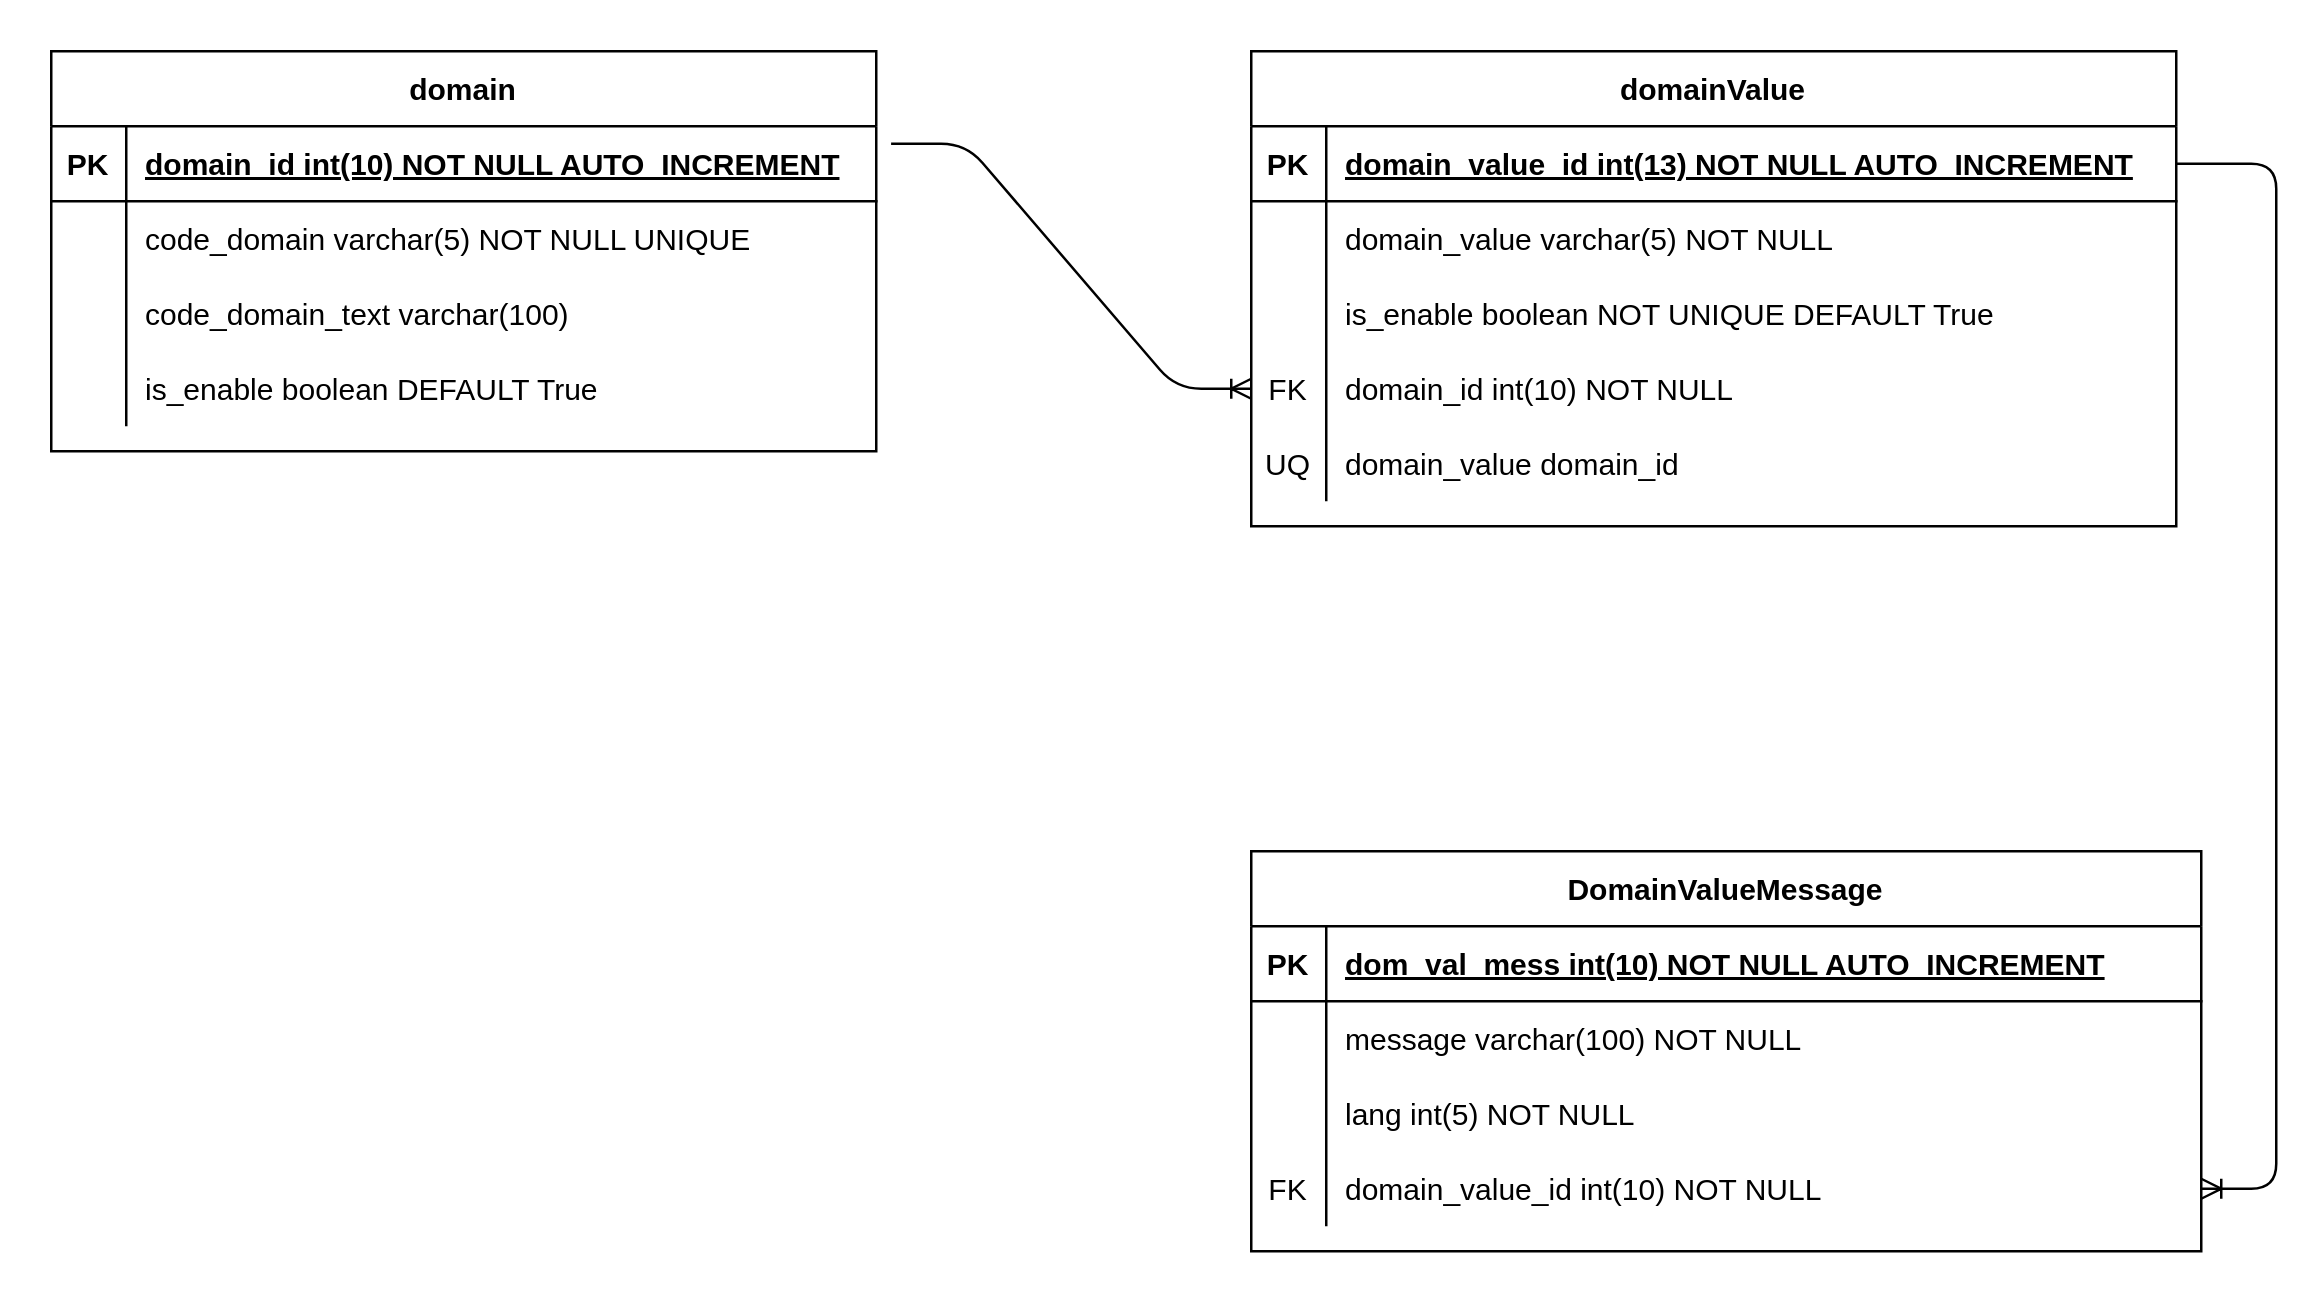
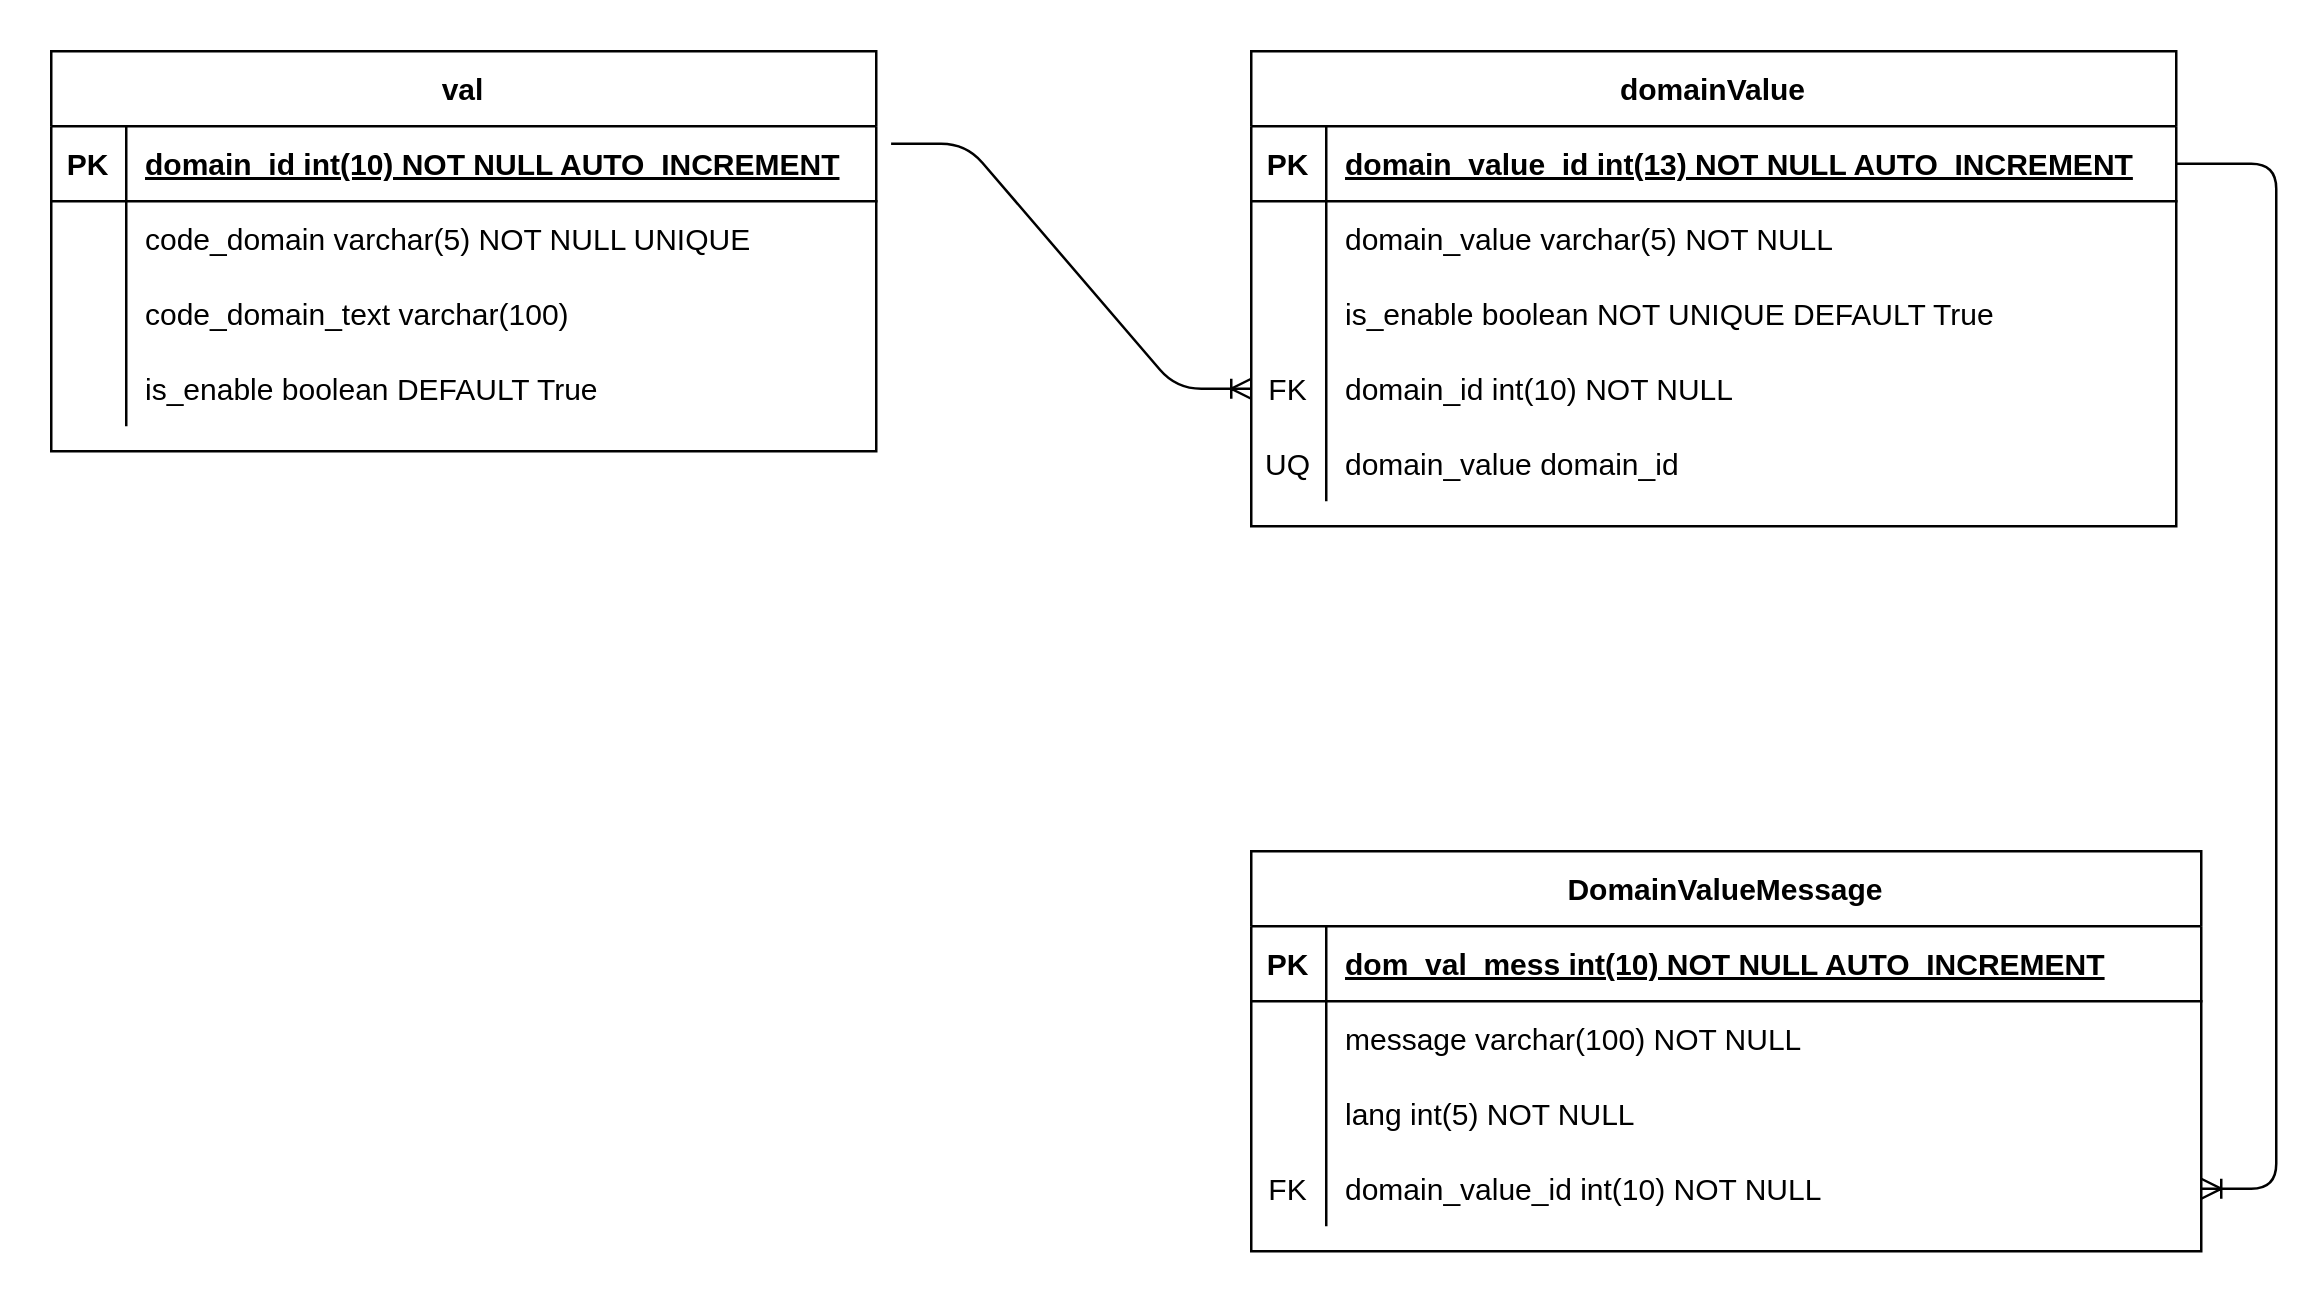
node "domain": label "domain" -> "val"
